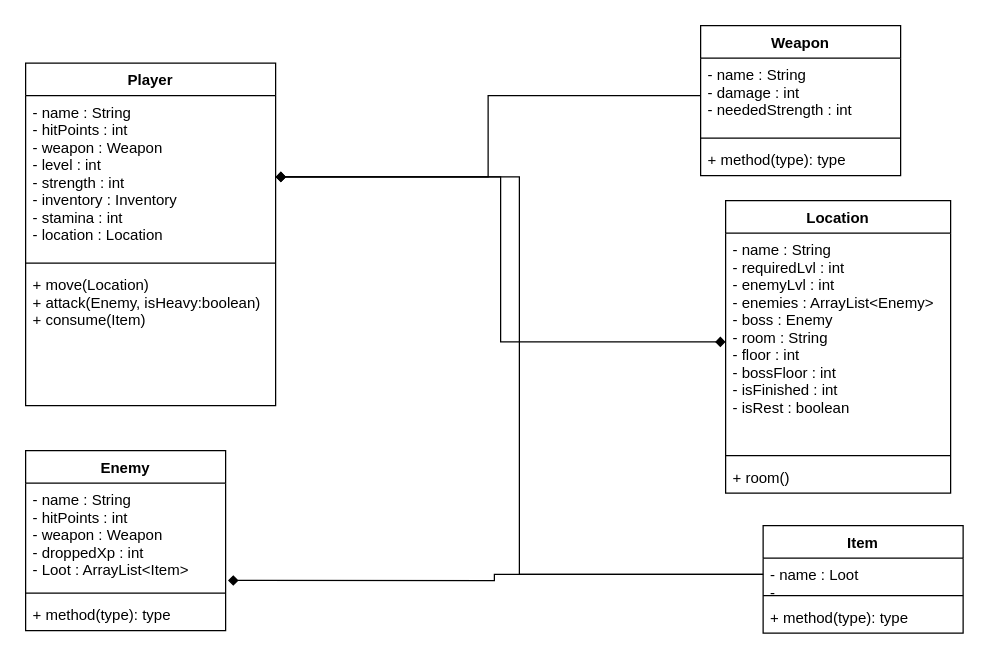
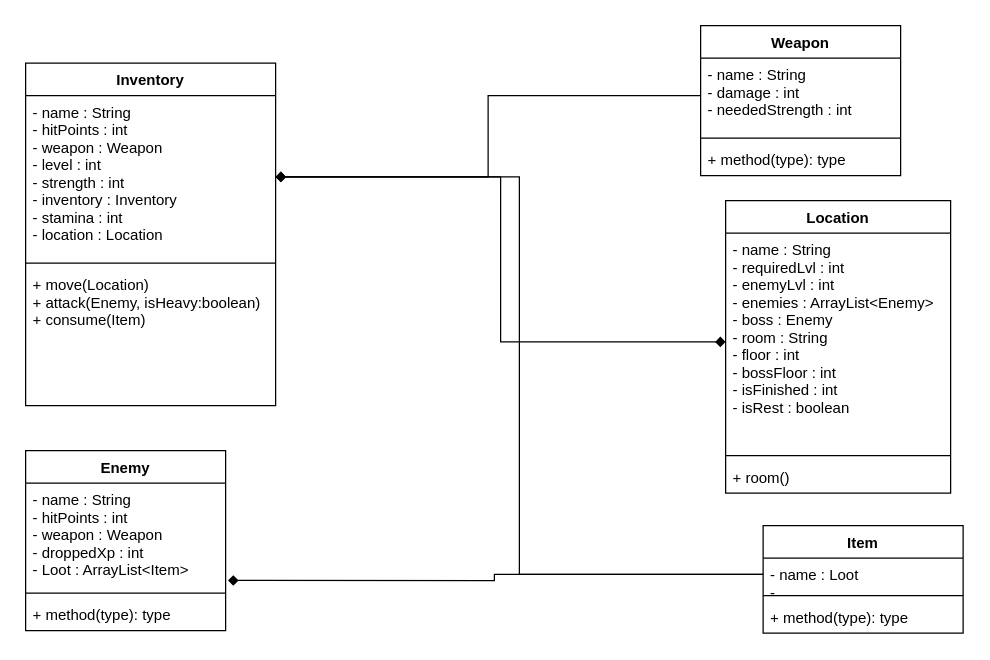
node "Player": label "Player" -> "Inventory"
